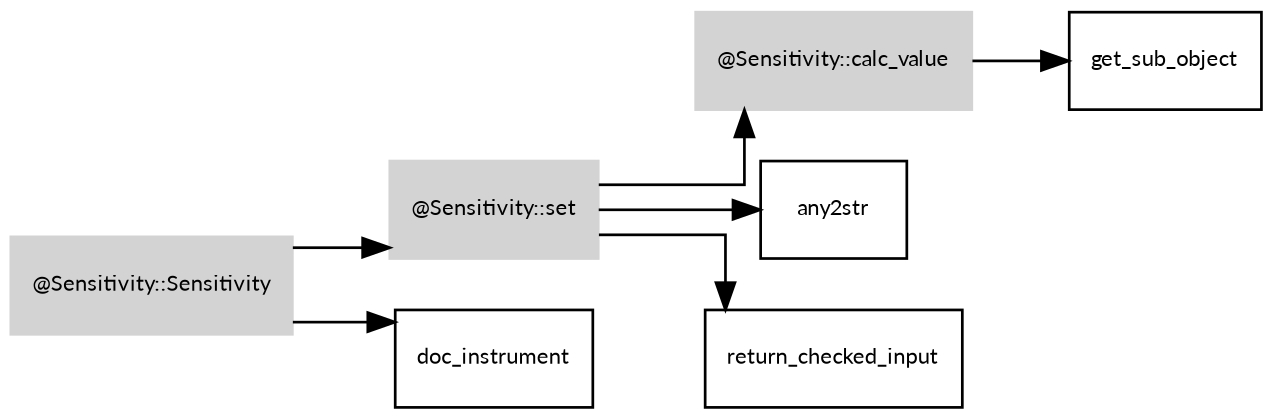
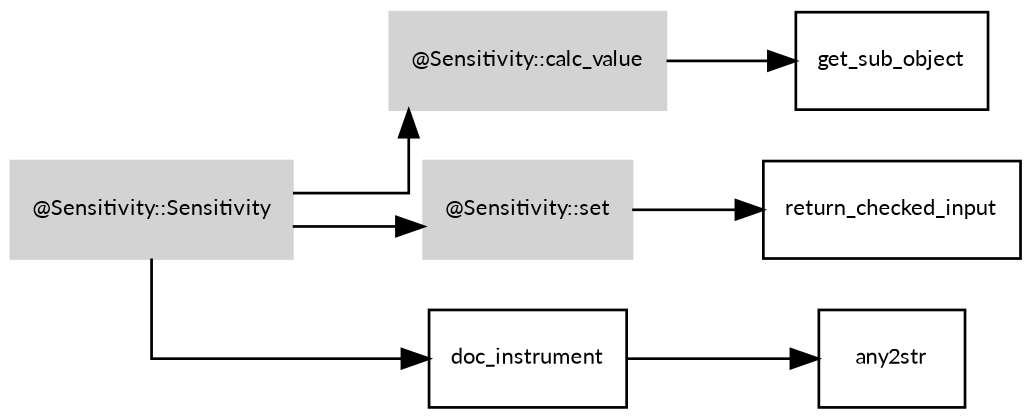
edge "@Sensitivity::set" -> "@Sensitivity::calc_value": now "@Sensitivity::Sensitivity" -> "@Sensitivity::calc_value"
edge "@Sensitivity::set" -> "any2str": now "doc_instrument" -> "any2str"
